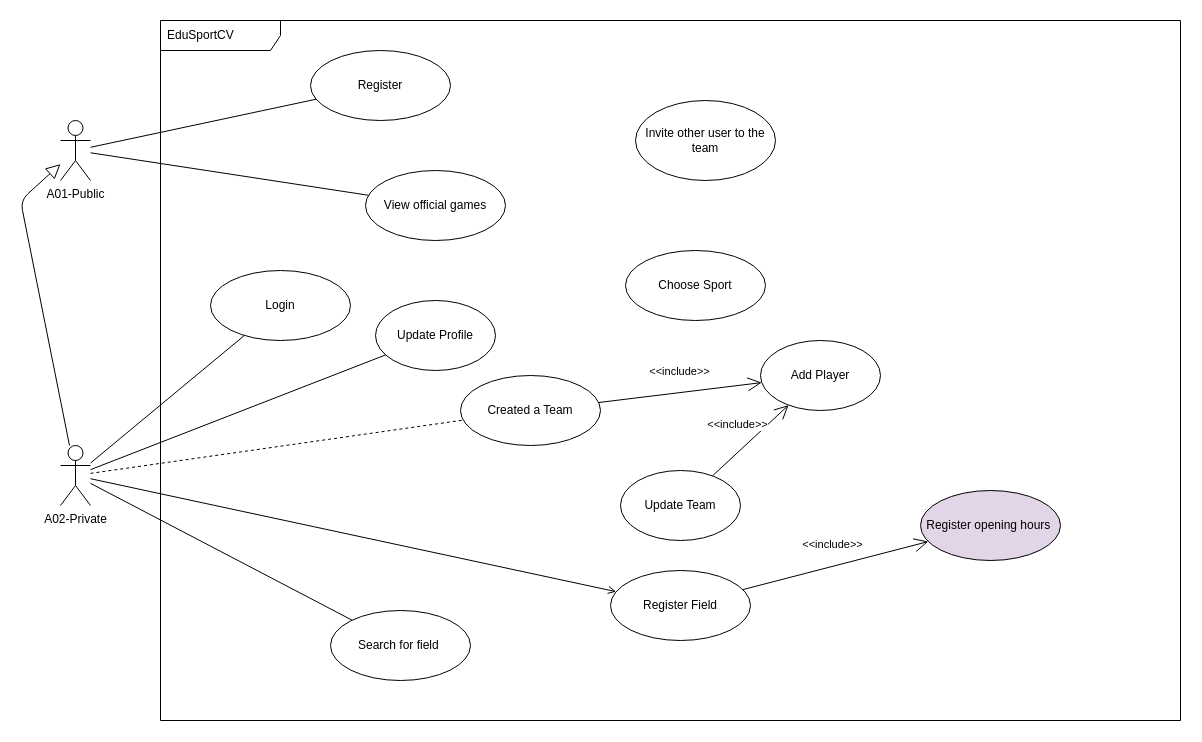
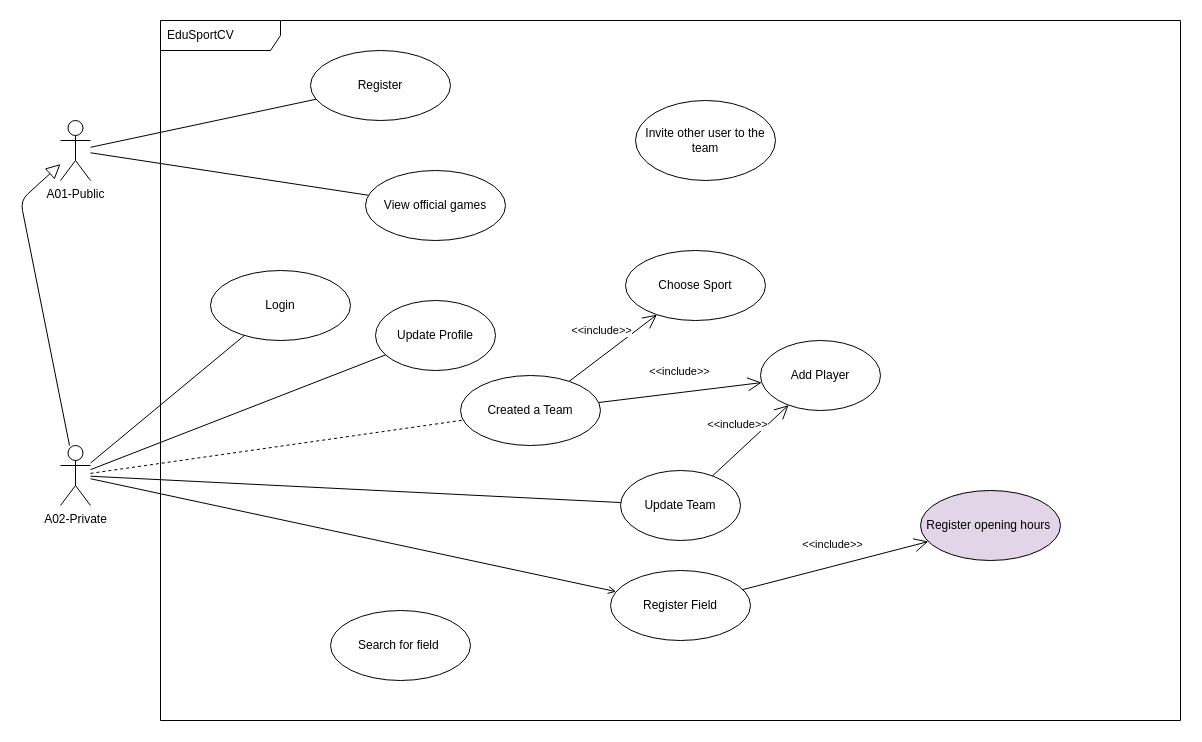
edge "Created a Team" -> "Choose Sport": added, label "<<include>>"
edge "A02-Private" -- "Search for field": now "A02-Private" -- "Update Team"
